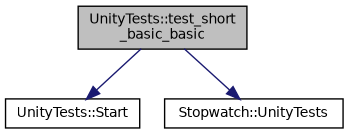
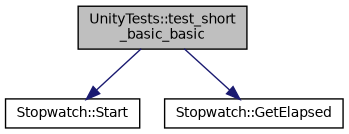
node "UnityTests::Start": label "UnityTests::Start" -> "Stopwatch::Start"
node "Stopwatch::UnityTests": label "Stopwatch::UnityTests" -> "Stopwatch::GetElapsed"
